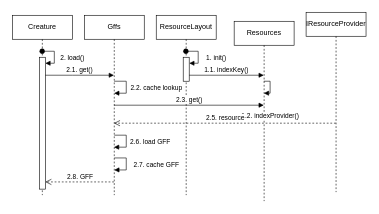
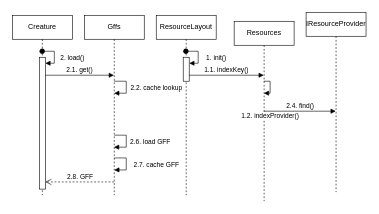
edge "Gffs" -> "Resources": removed, label "2.3. get()"
edge "Resources" -> "IResourceProvider": added, label "2.4. find()"
edge "IResourceProvider" -> "Gffs": removed, label "2.5. resource"
